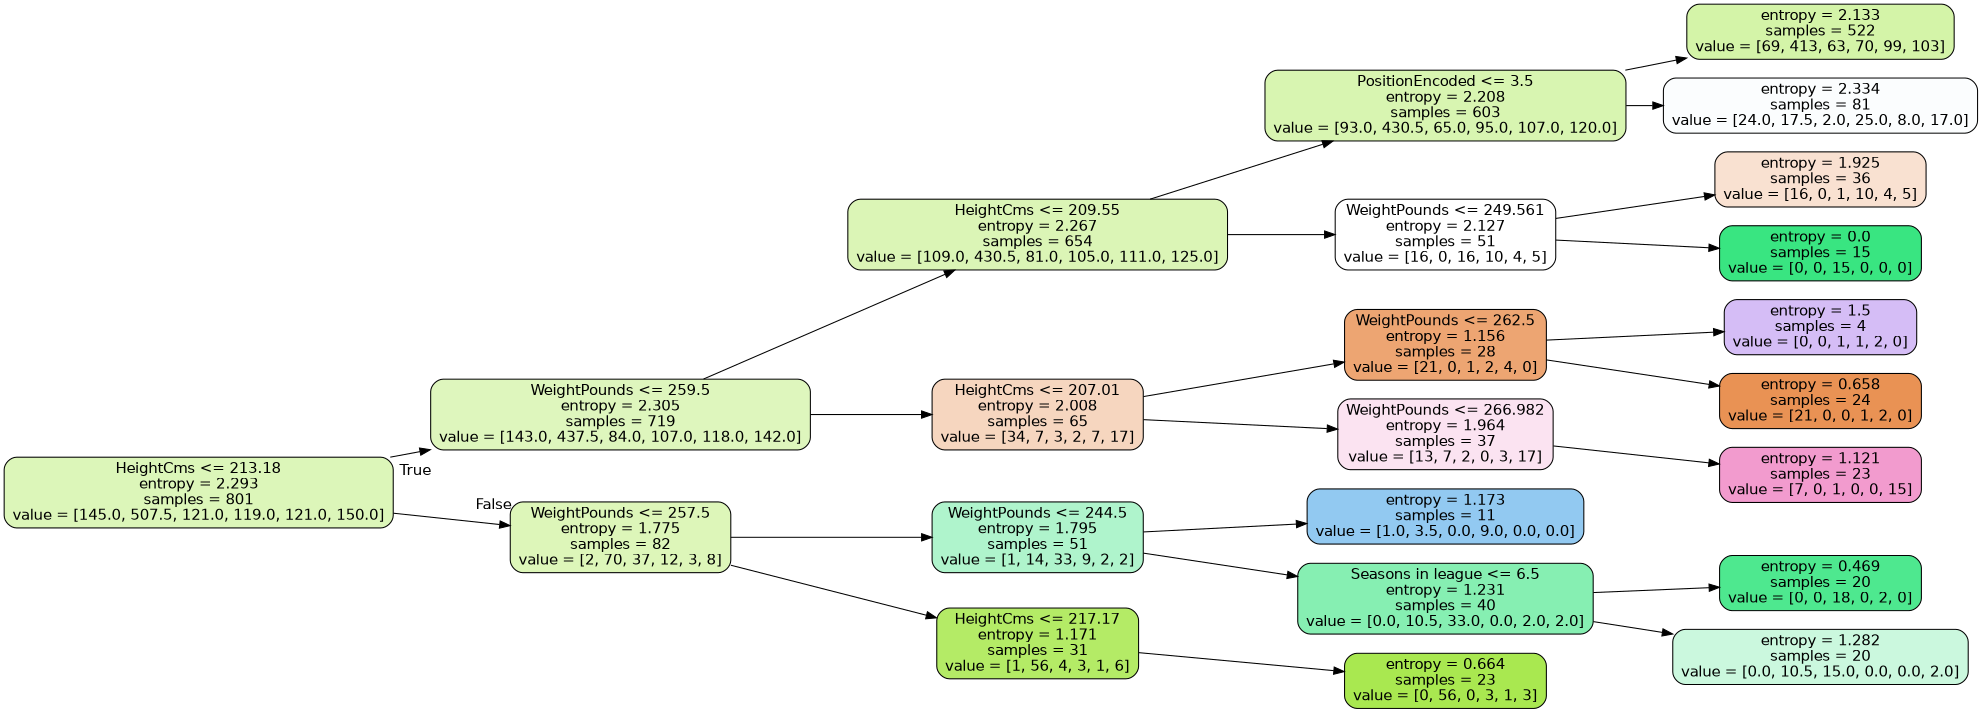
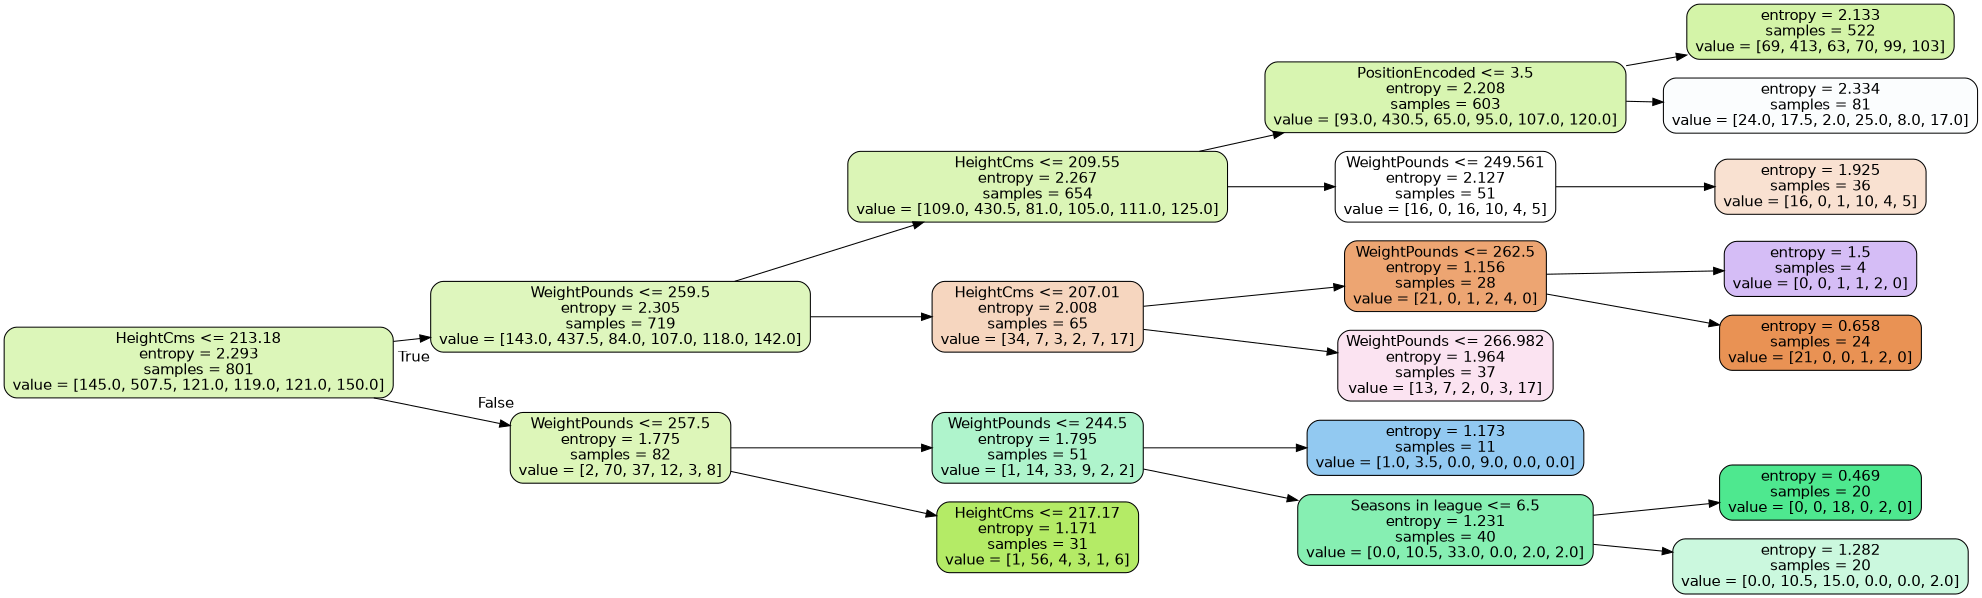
node "entropy = 0.0 samples = 15 value = [0, 0, 15, 0, 0, 0]": removed
node "entropy = 1.121 samples = 23 value = [7, 0, 1, 0, 0, 15]": removed
node "entropy = 0.664 samples = 23 value = [0, 56, 0, 3, 1, 3]": removed
